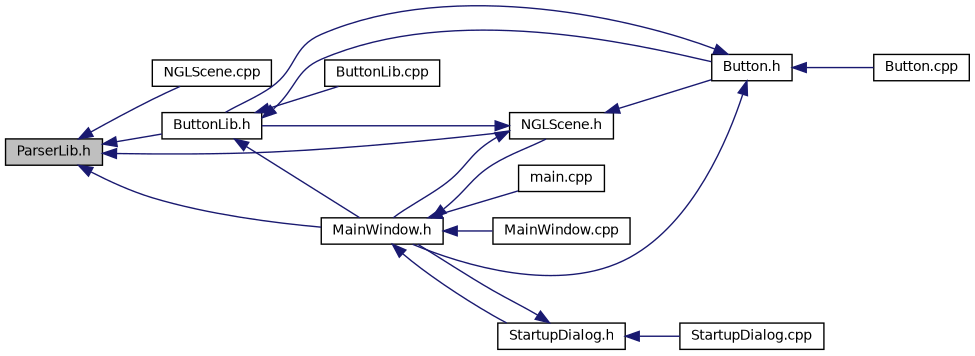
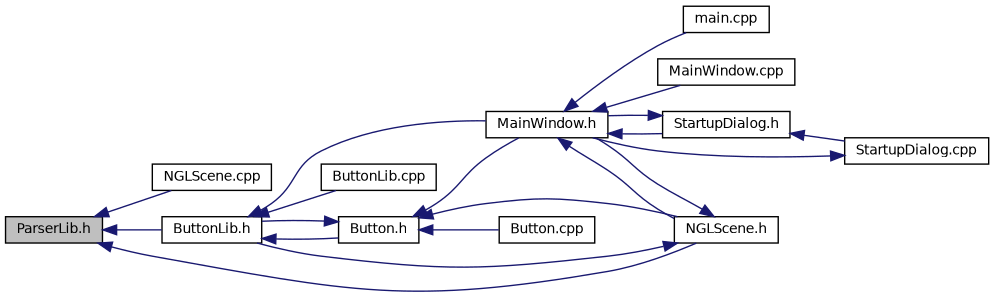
edge "Button.h" -> "NGLScene.h": reversed
edge "MainWindow.h" -> "ParserLib.h": now "MainWindow.h" -> "StartupDialog.cpp"
